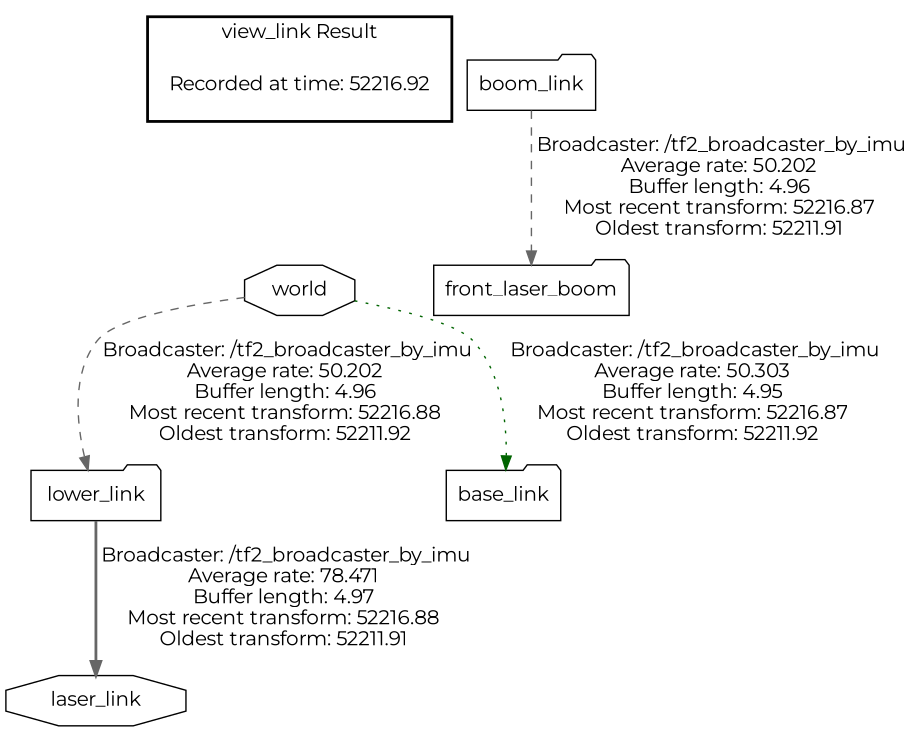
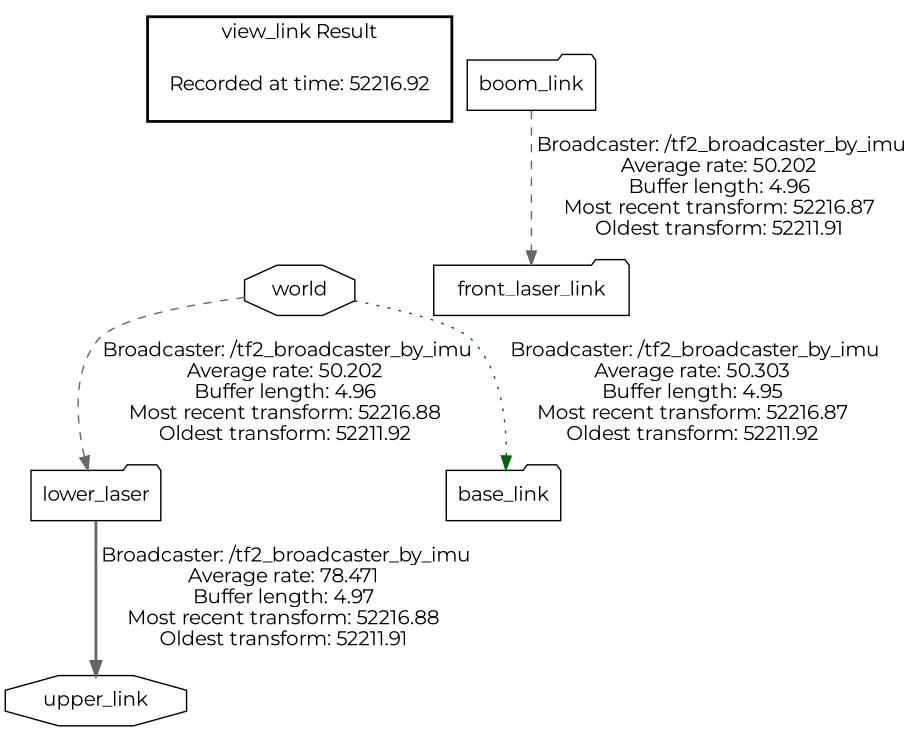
node "front_laser_boom": label "front_laser_boom" -> "front_laser_link"
node "lower_link": label "lower_link" -> "lower_laser"
node "laser_link": label "laser_link" -> "upper_link"
